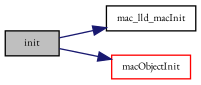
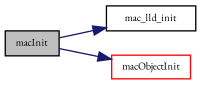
node "mac_lld_macInit": label "mac_lld_macInit" -> "mac_lld_init"
node "init": label "init" -> "macInit"
